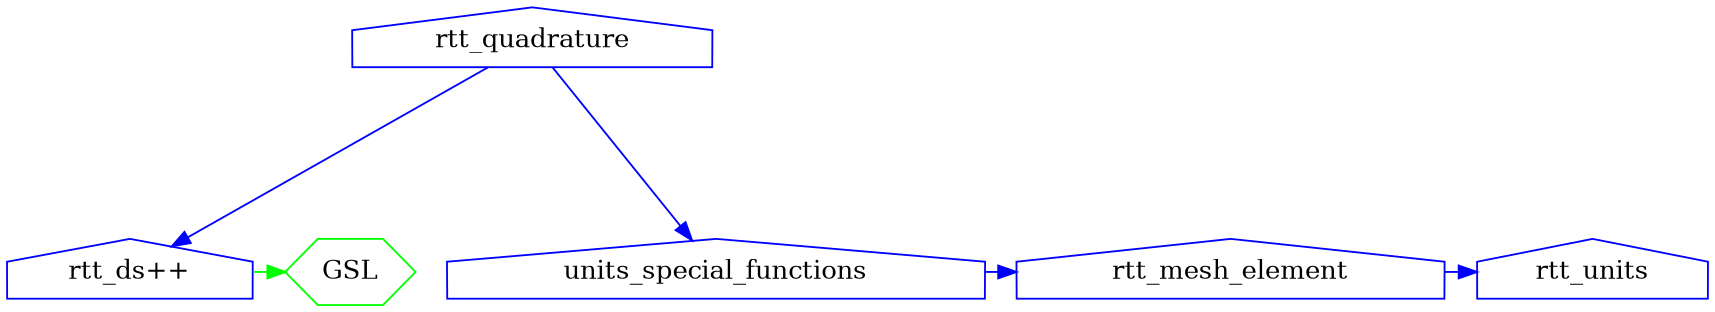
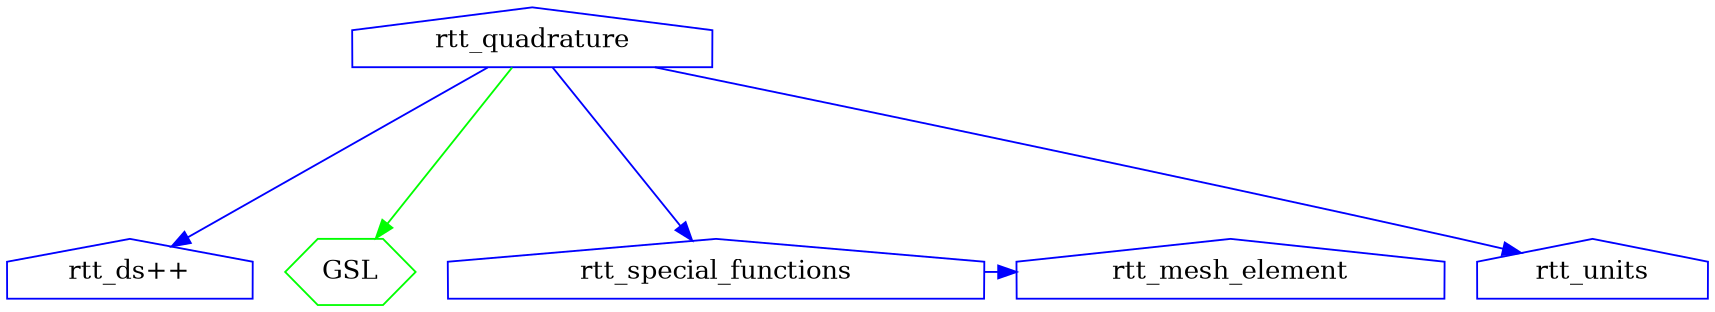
edge "rtt_ds++" -> "GSL": now "rtt_quadrature" -> "GSL"
node "units_special_functions": label "units_special_functions" -> "rtt_special_functions"
edge "rtt_mesh_element" -> "rtt_units": now "rtt_quadrature" -> "rtt_units"
